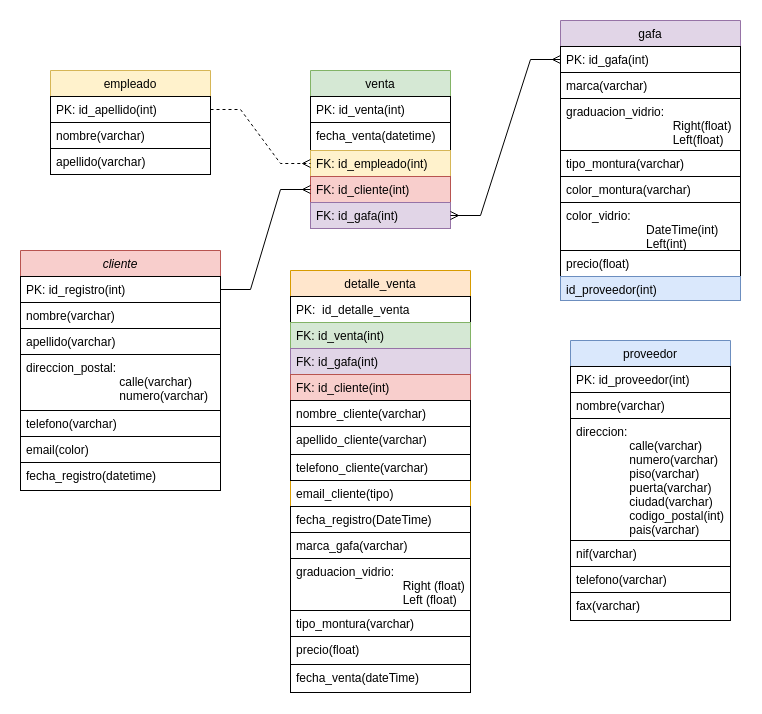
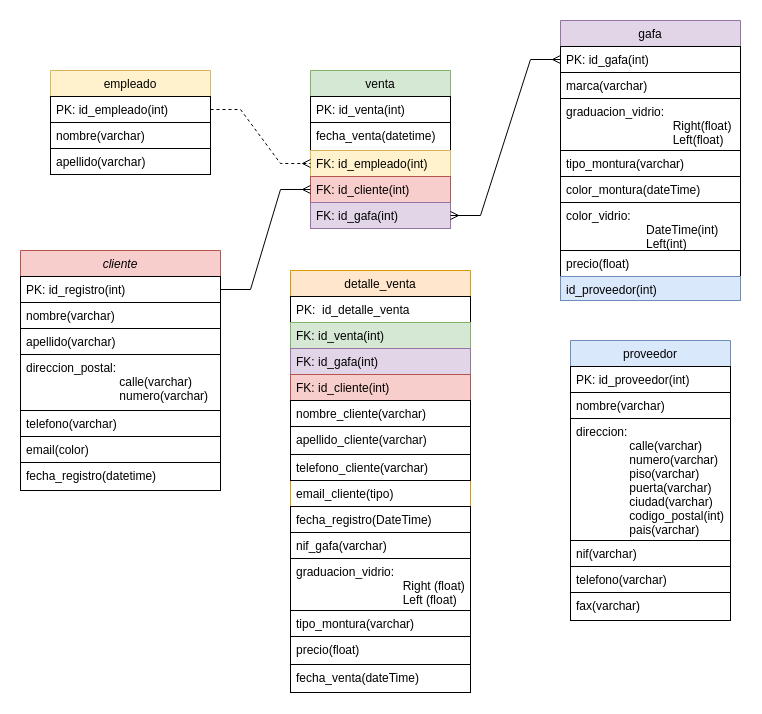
node "PK: id_apellido(int)": label "PK: id_apellido(int)" -> "PK: id_empleado(int)"
node "color_montura(varchar)": label "color_montura(varchar)" -> "color_montura(dateTime)"
node "marca_gafa(varchar)": label "marca_gafa(varchar)" -> "nif_gafa(varchar)"
